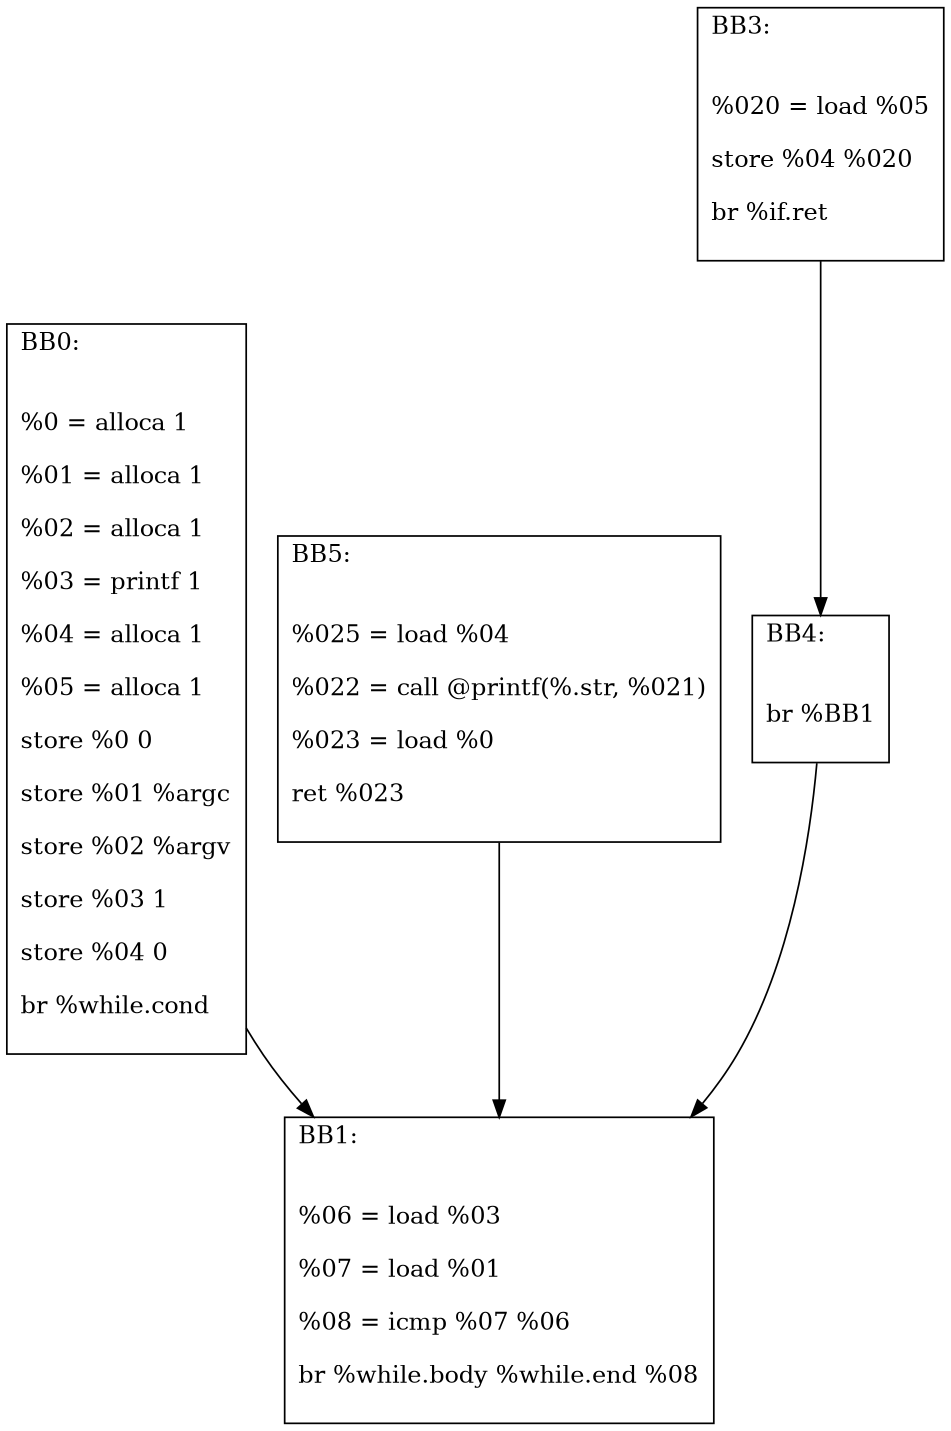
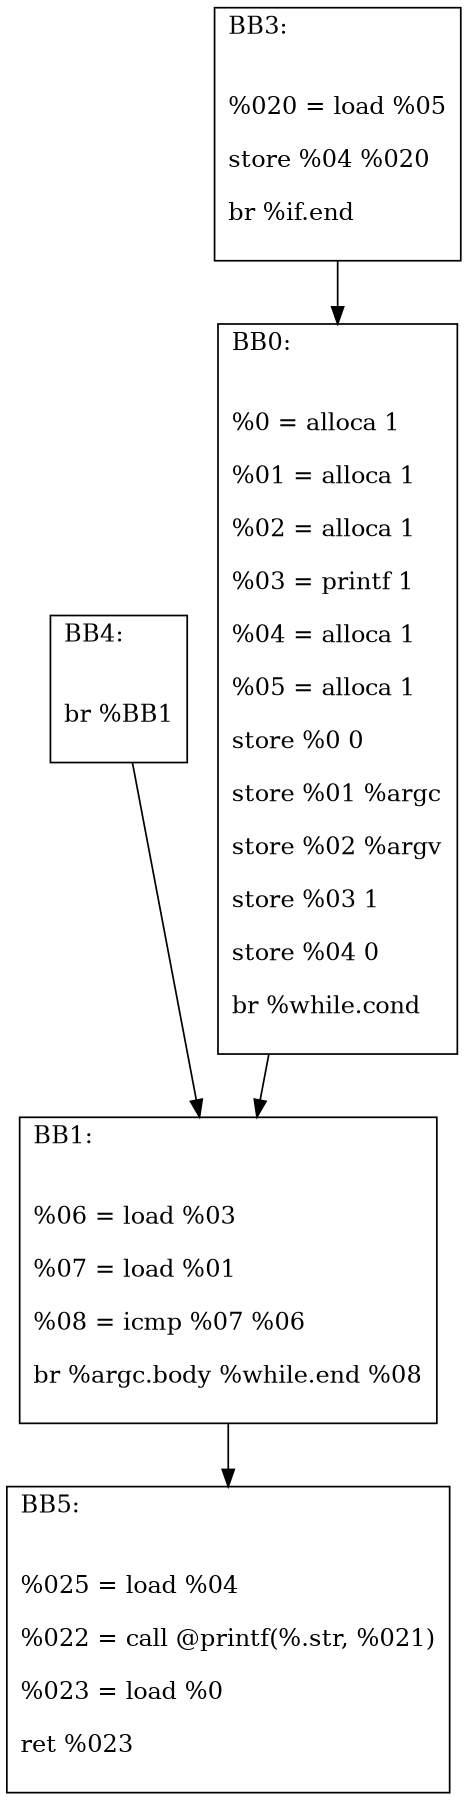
node "BB3:": text "br %if.ret" -> "br %if.end"
edge "BB3:" -> "BB4:": now "BB3:" -> "BB0:"
edge "BB5:" -> "BB1:": reversed
node "BB1:": text "br %while.body %while.end %08" -> "br %argc.body %while.end %08"
